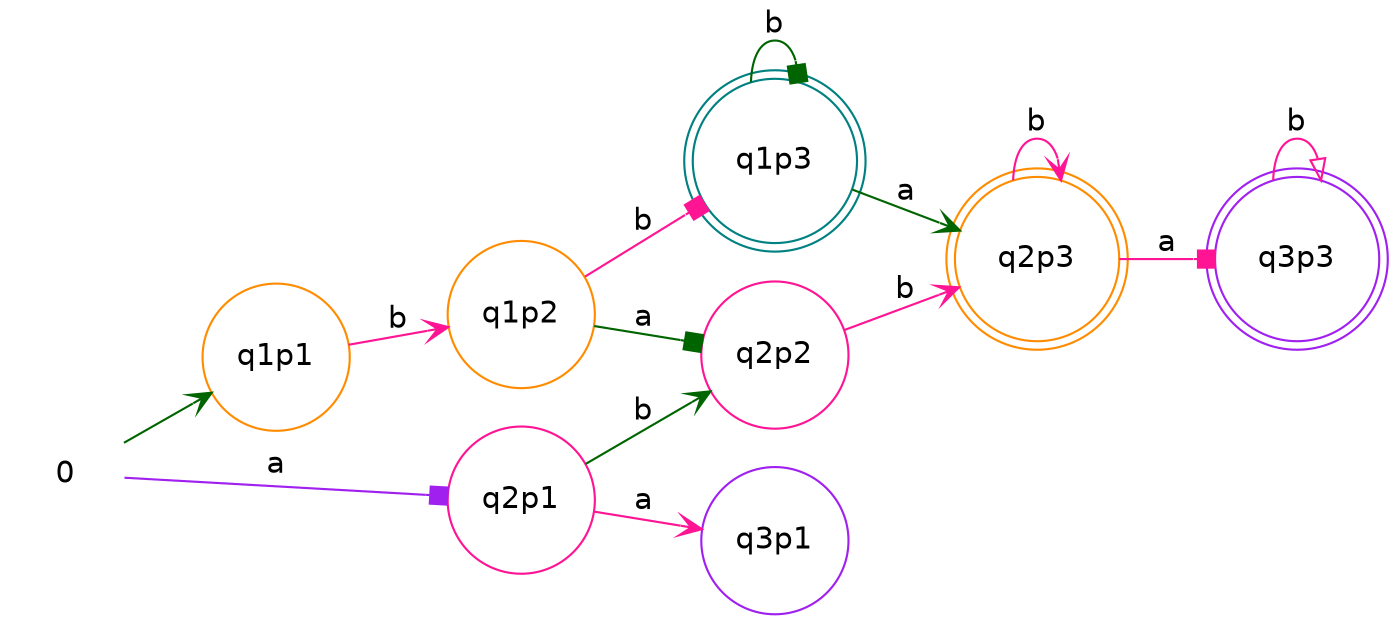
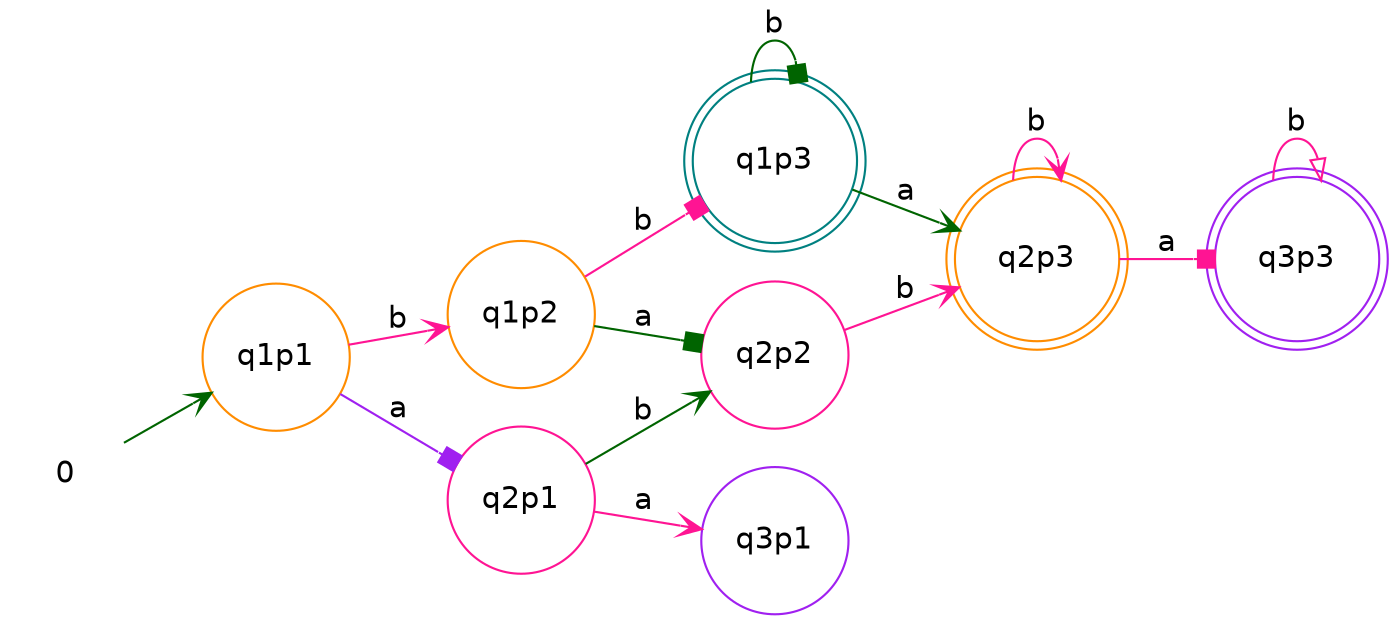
edge "0" -> "q2p1": now "q1p1" -> "q2p1"
